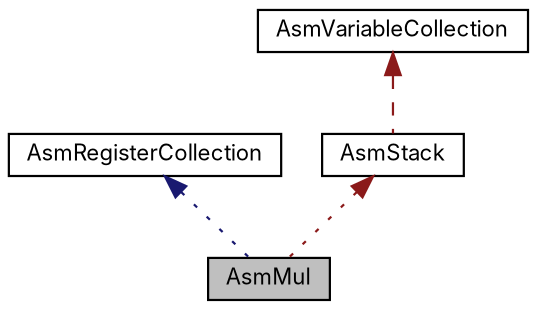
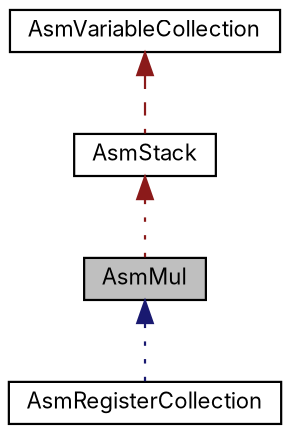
edge "AsmMul" -> "AsmRegisterCollection": reversed
